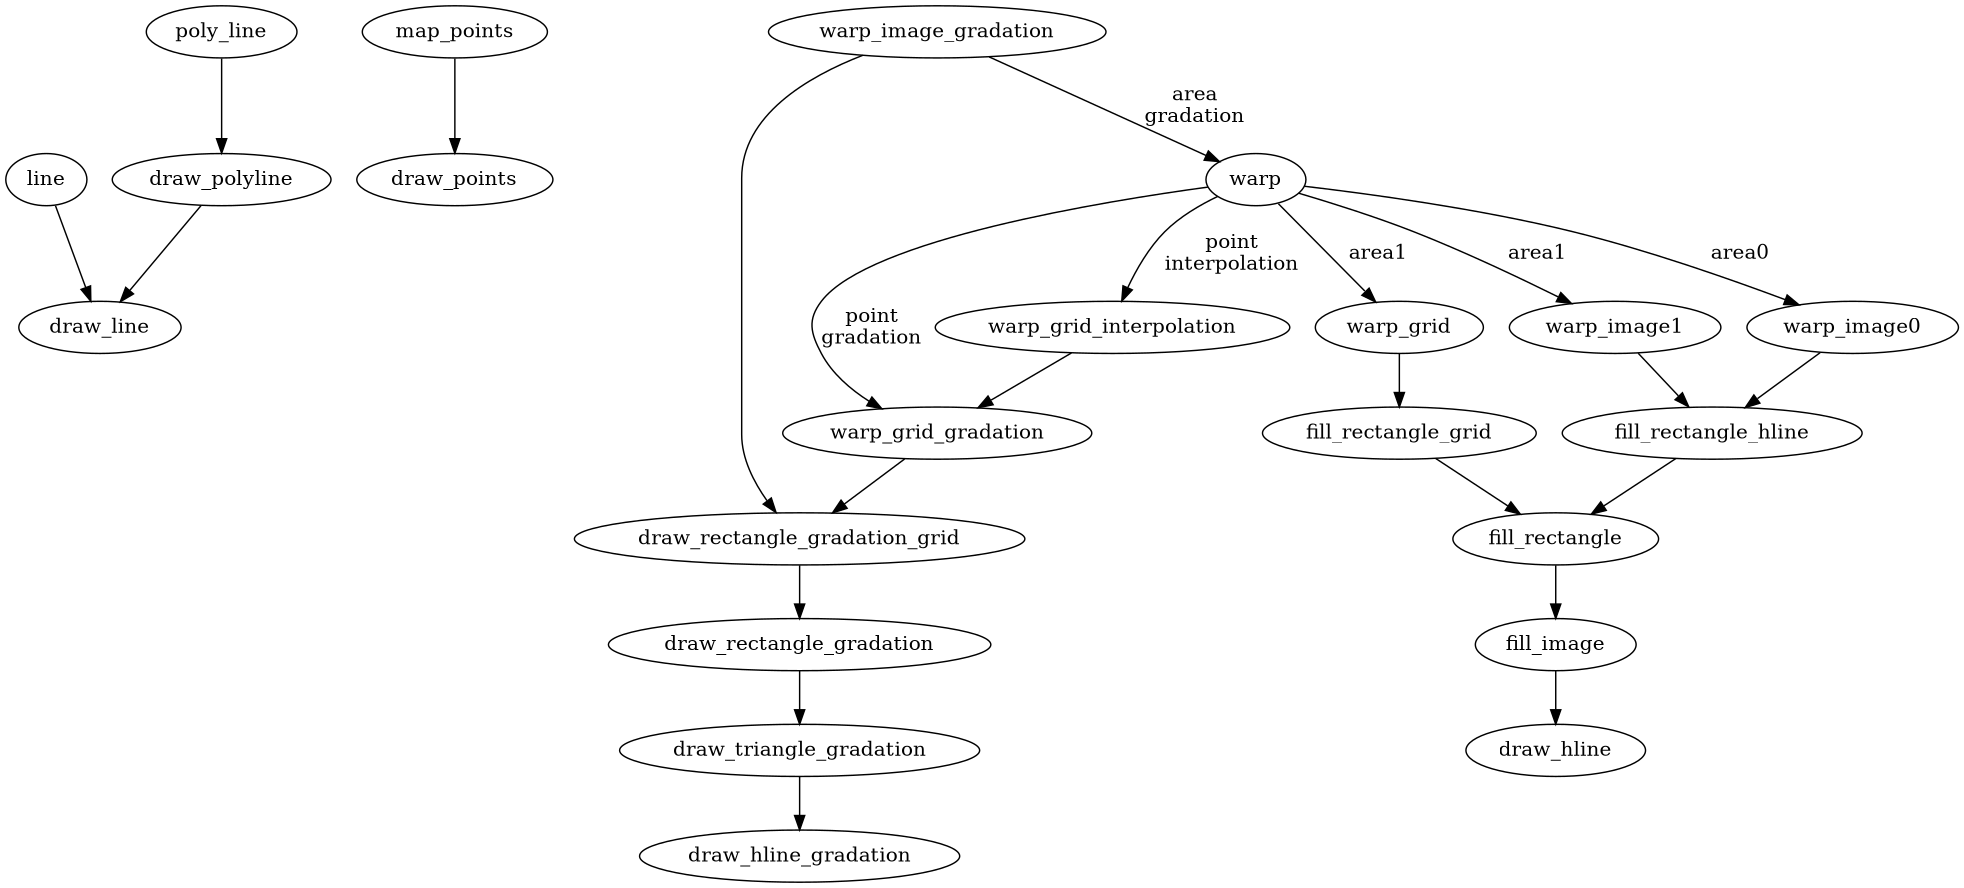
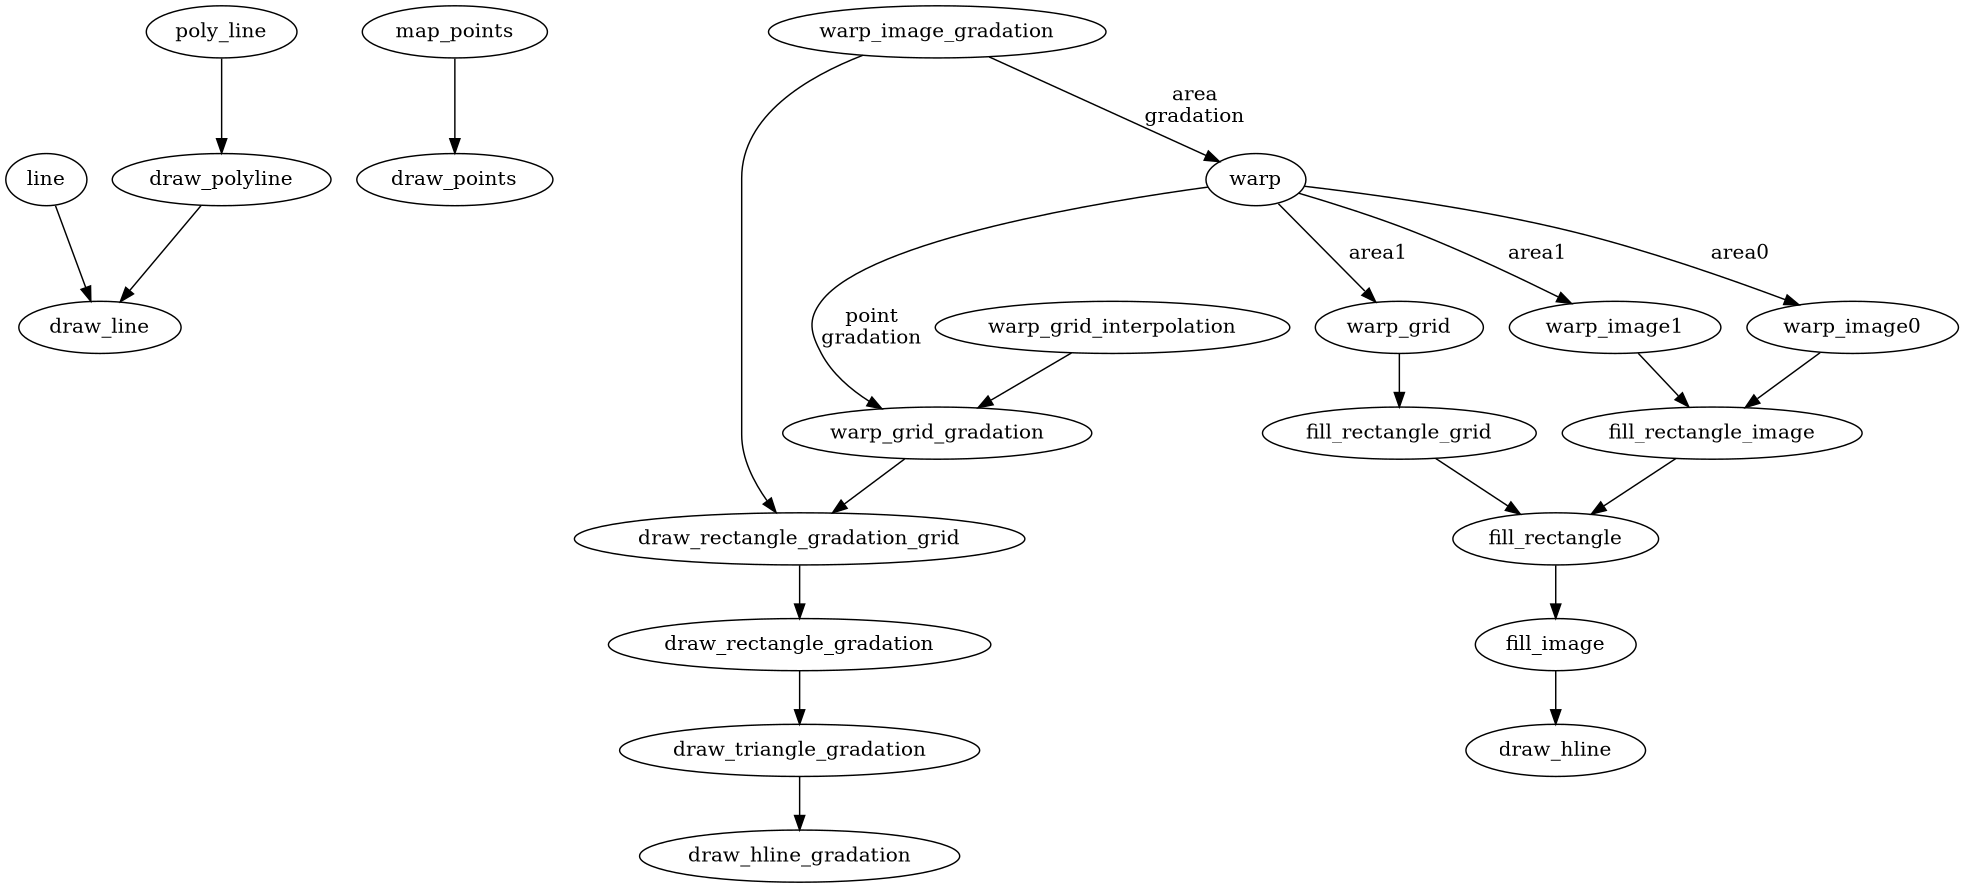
edge "warp" -> "warp_grid_interpolation": removed, label "point interpolation"
node "fill_rectangle_hline": label "fill_rectangle_hline" -> "fill_rectangle_image"
